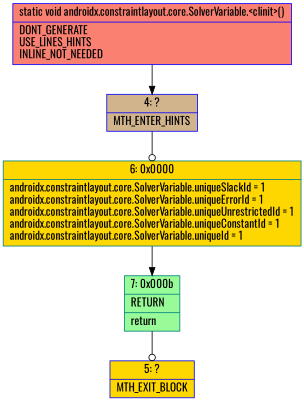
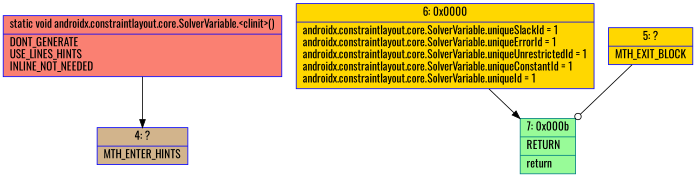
edge "4: ?" -> "6: 0x0000": removed
node "6: 0x0000": color teal -> blue
edge "7: 0x000b" -> "5: ?": reversed
